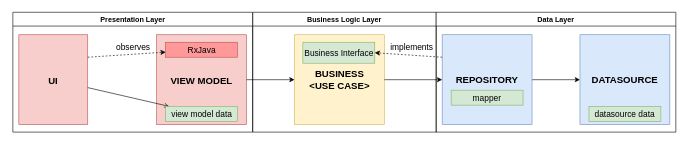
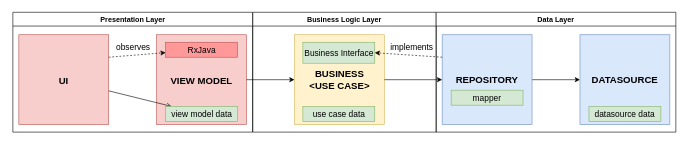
node "UI": size 69x90 -> 90x90
node "use case data": added
